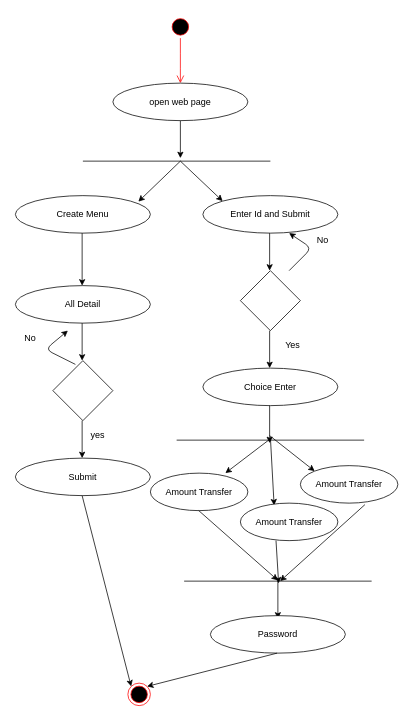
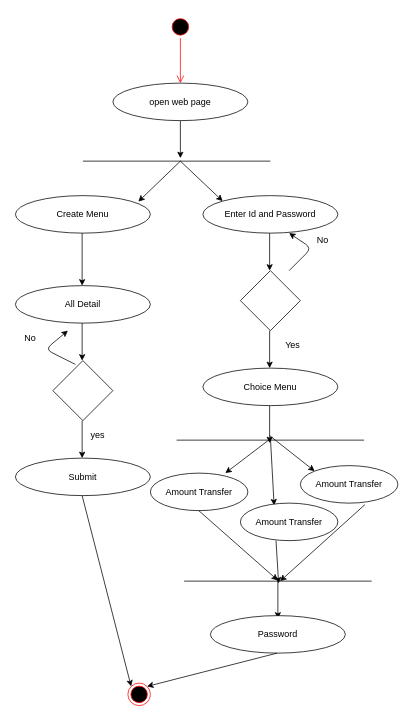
node "Enter Id and Submit": label "Enter Id and Submit" -> "Enter Id and Password"
node "Choice Enter": label "Choice Enter" -> "Choice Menu"
